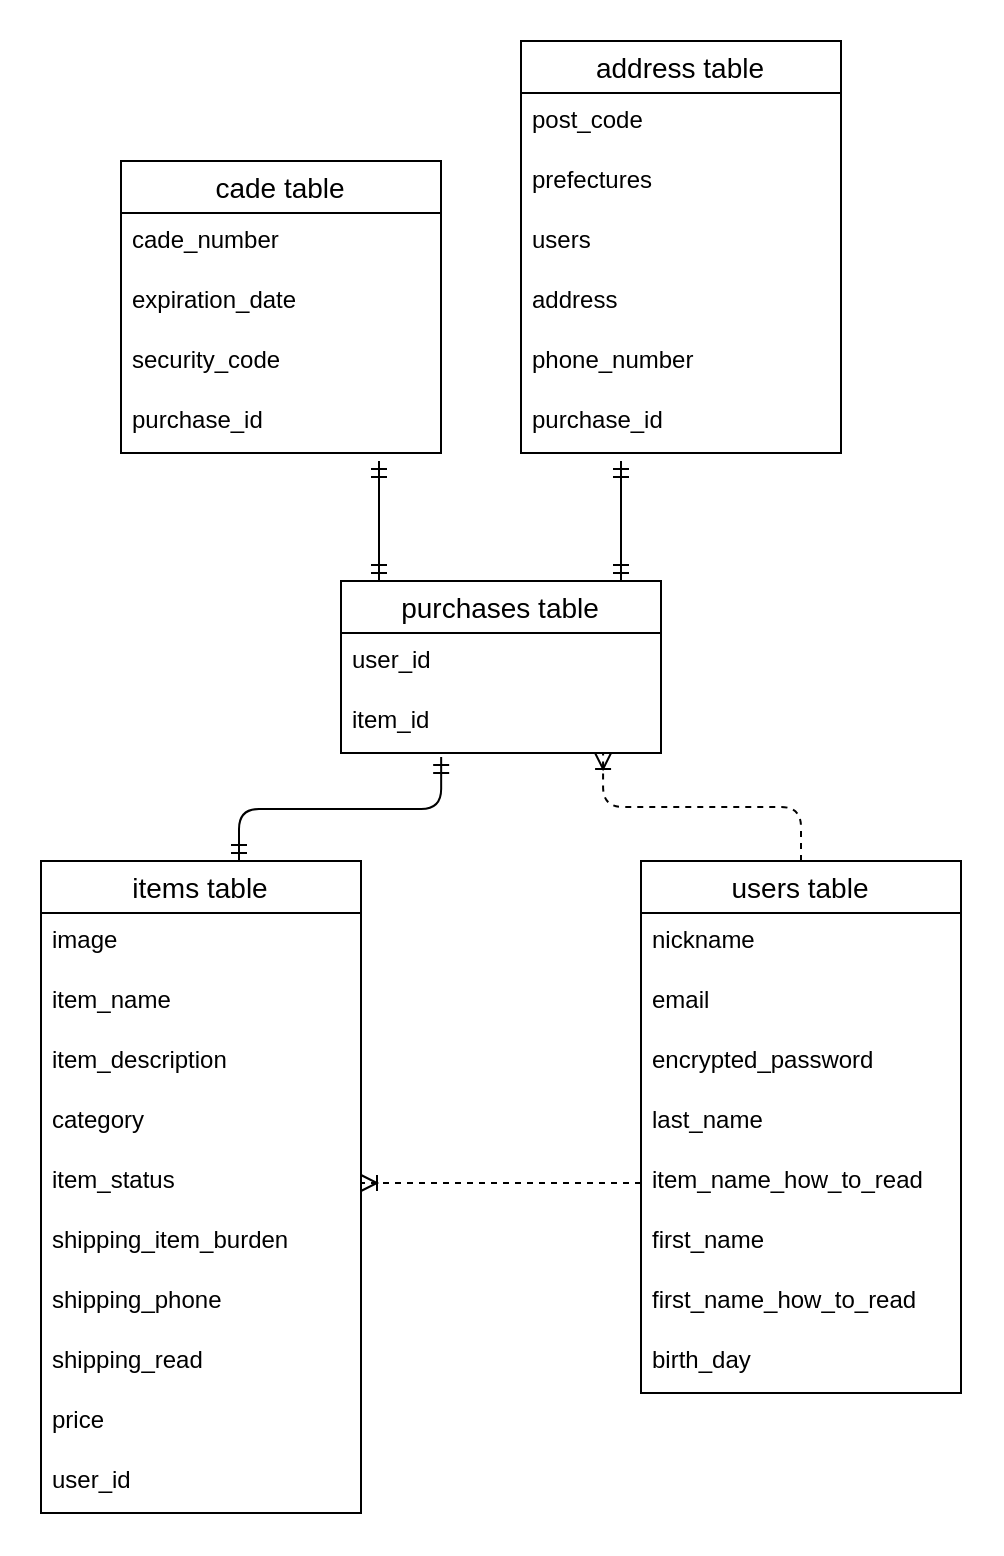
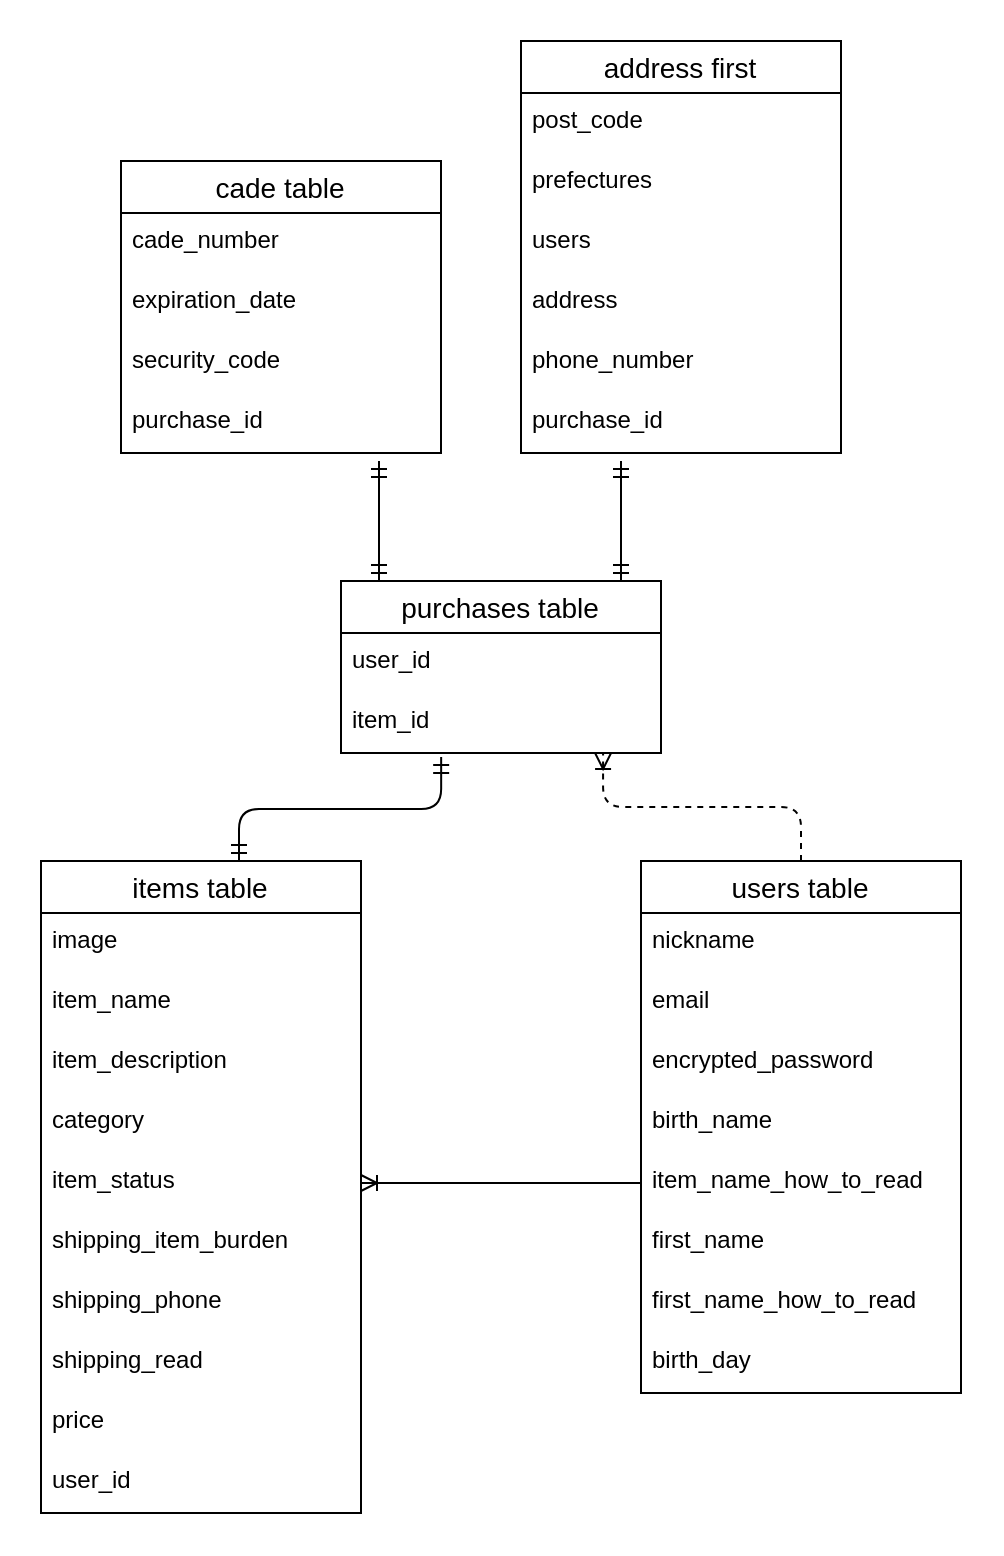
node "address table": label "address table" -> "address first"
node "last_name": label "last_name" -> "birth_name"
edge "item_name_how_to_read" -> "item_status": style dashed -> solid
